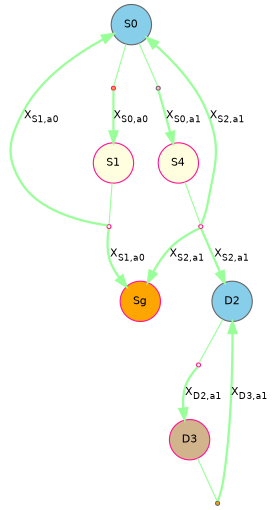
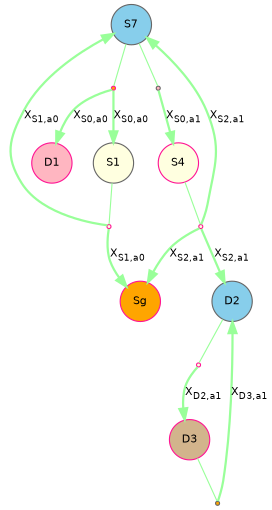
node "S0": label "S0" -> "S7"
node "D1": added
node "S1": color deeppink -> gray40
